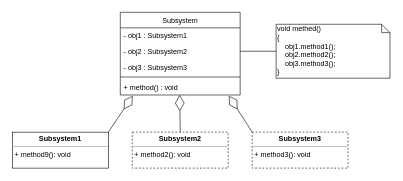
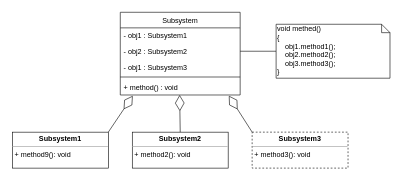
node "- obj3 : Subsystem3": label "- obj3 : Subsystem3" -> "- obj1 : Subsystem3"
node "Subsystem2 + method2(): void": style dashed -> solid
